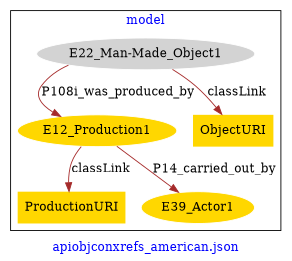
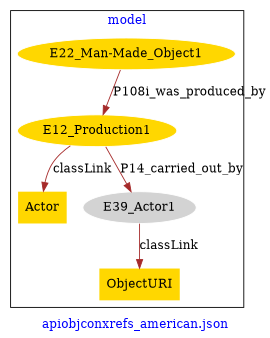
node "E22_Man-Made_Object1": fillcolor lightgray -> gold
edge "E22_Man-Made_Object1" -> "ObjectURI": now "E39_Actor1" -> "ObjectURI"
node "ProductionURI": label "ProductionURI" -> "Actor"
node "E39_Actor1": fillcolor gold -> lightgray
